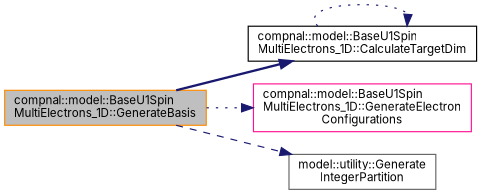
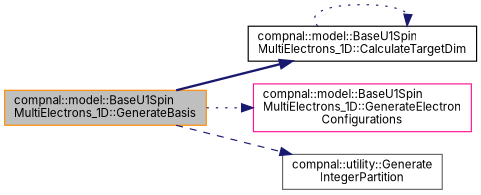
node "model::utility::Generate IntegerPartition": label "model::utility::Generate IntegerPartition" -> "compnal::utility::Generate IntegerPartition"
